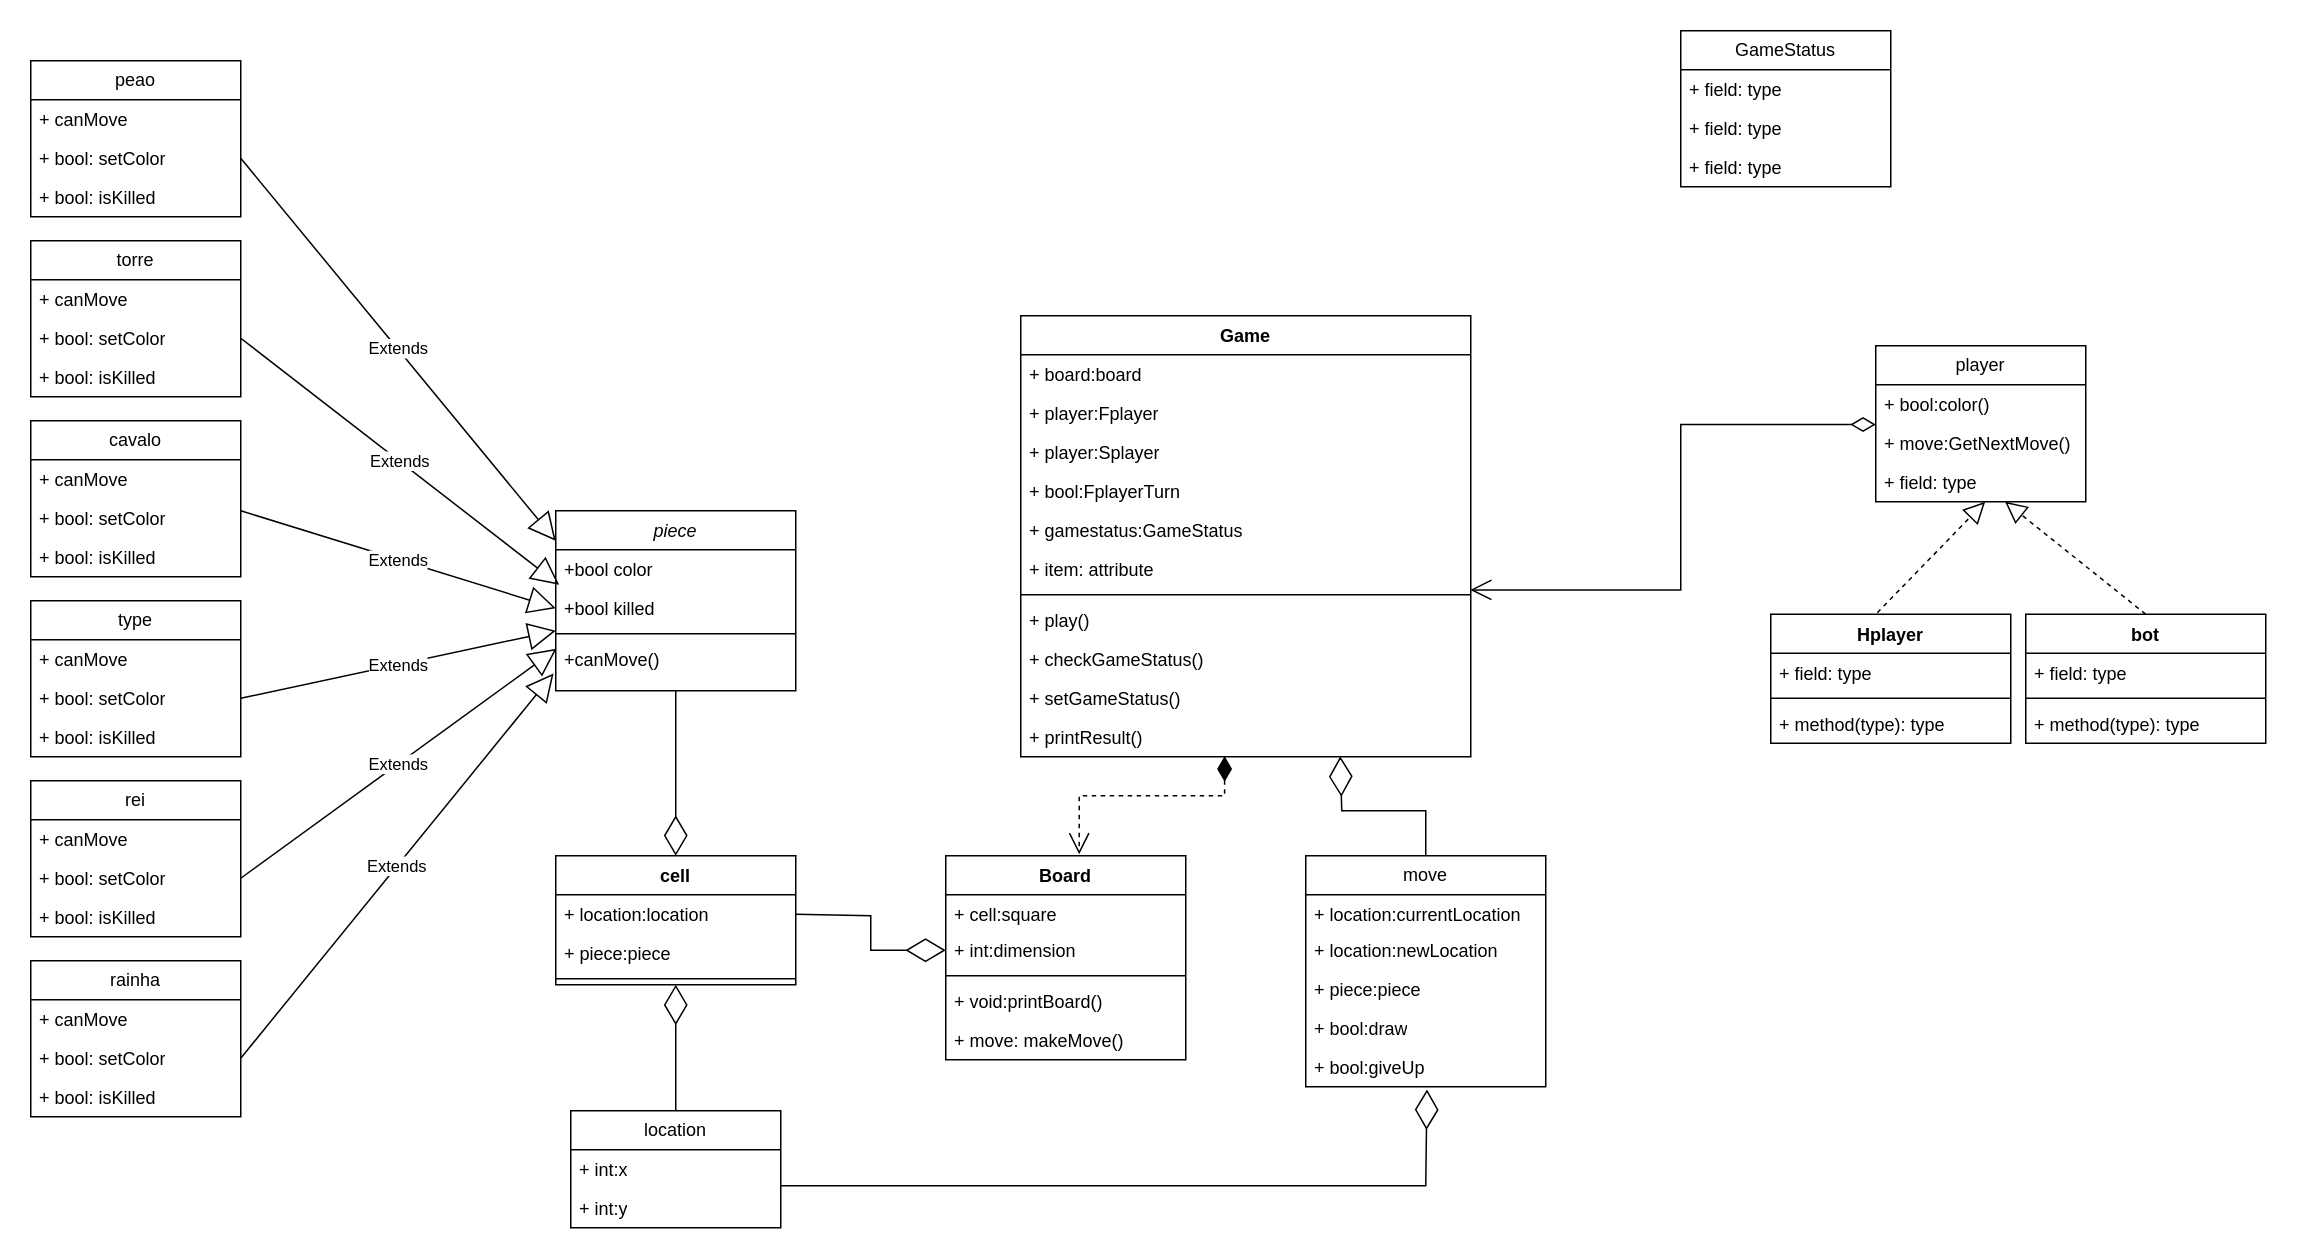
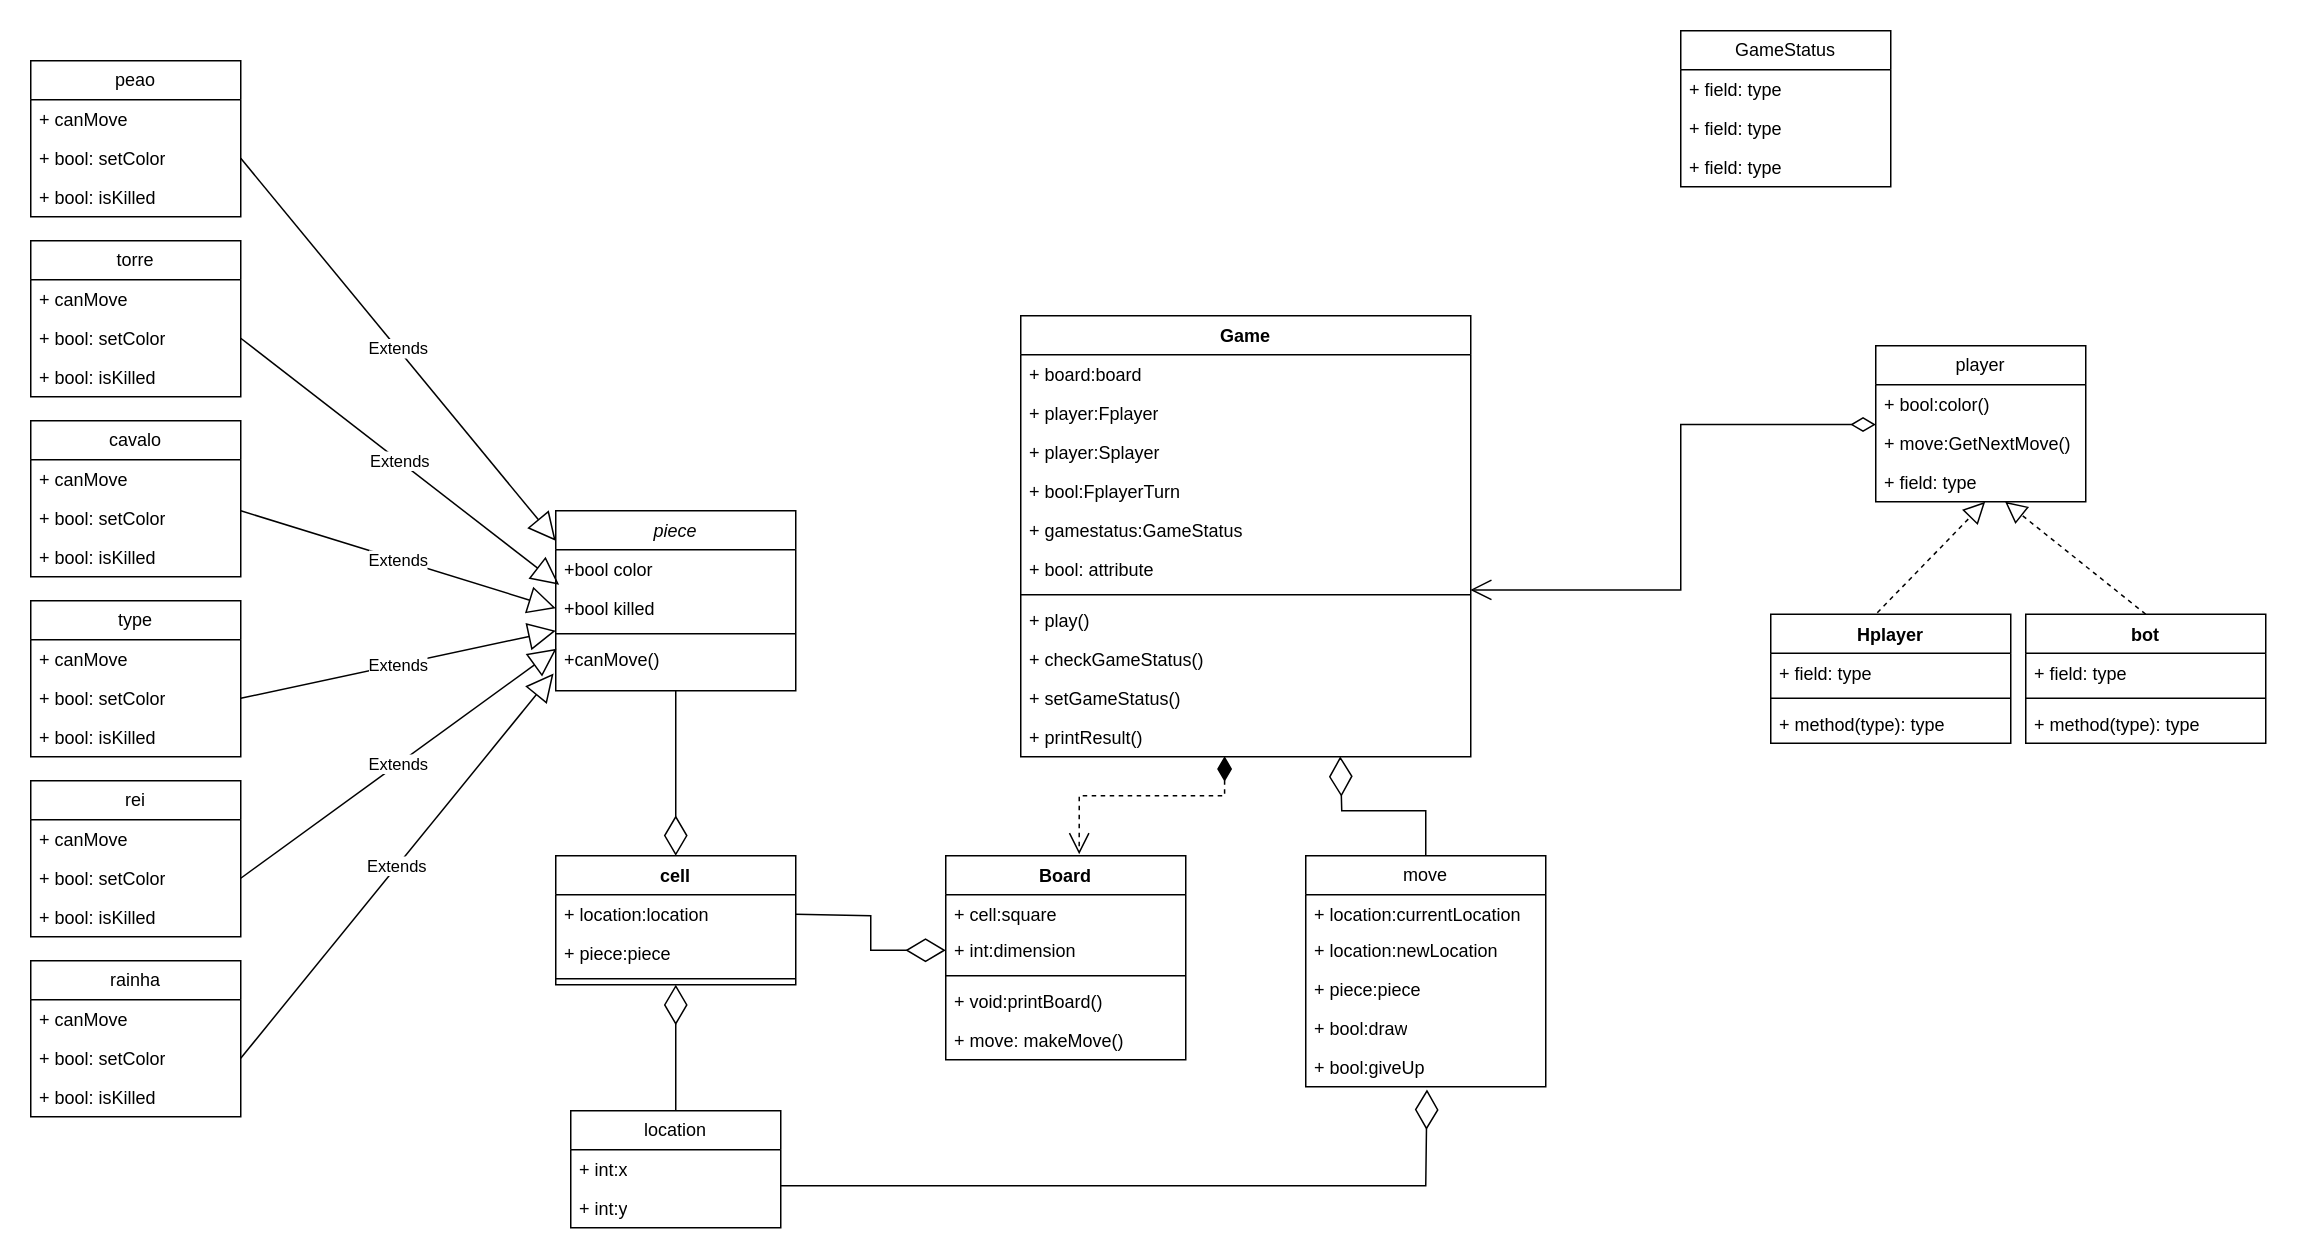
node "+ item: attribute": label "+ item: attribute" -> "+ bool: attribute"
